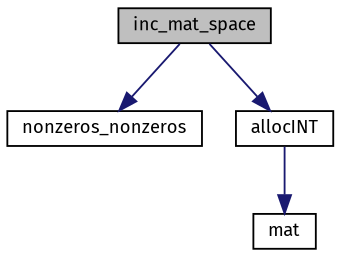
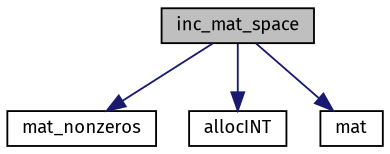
node "nonzeros_nonzeros": label "nonzeros_nonzeros" -> "mat_nonzeros"
edge "allocINT" -> "mat": now "inc_mat_space" -> "mat"
